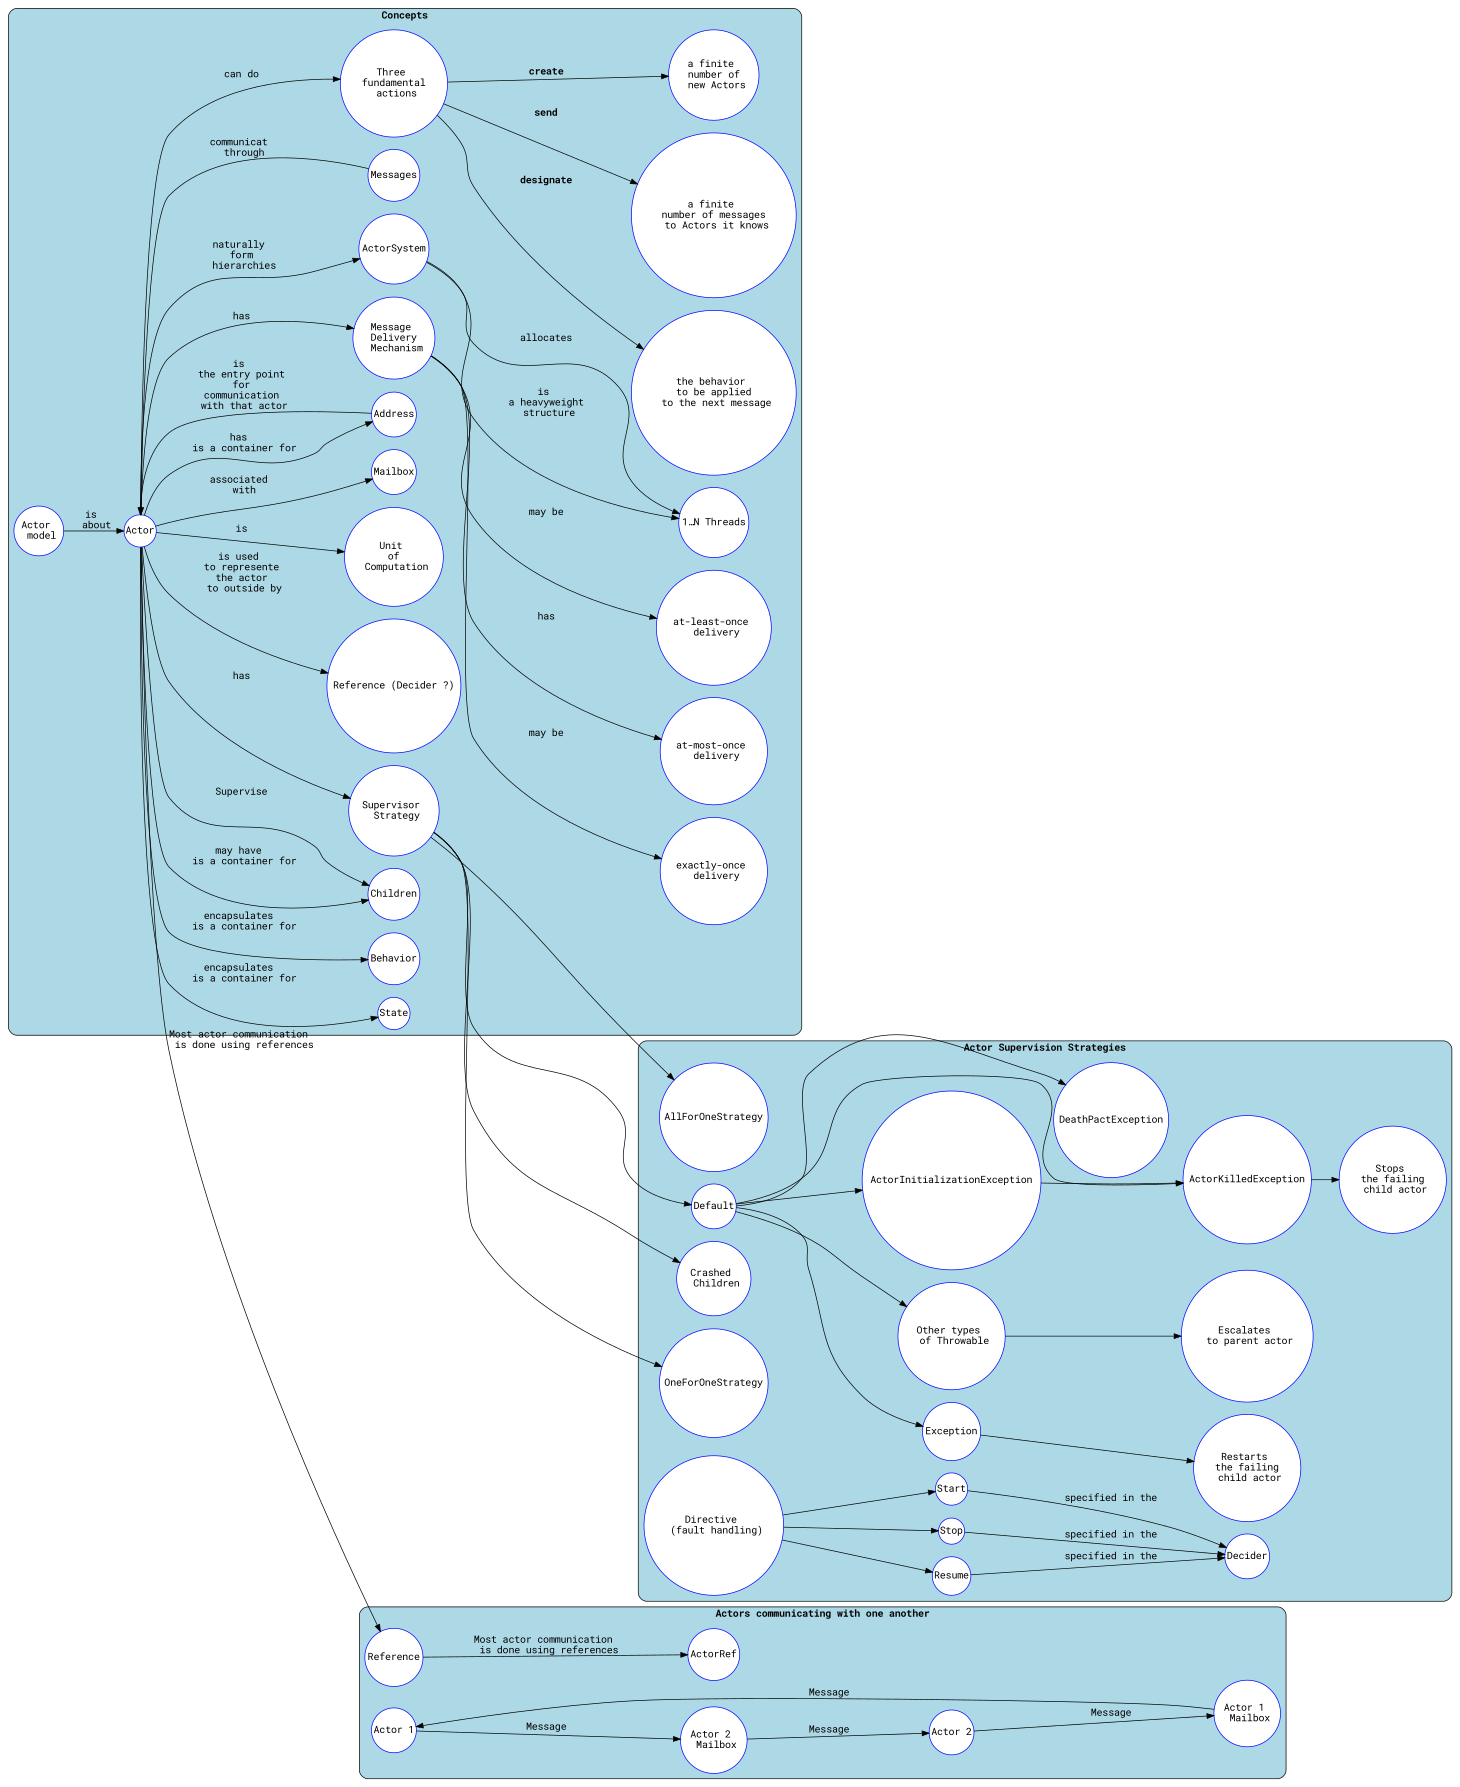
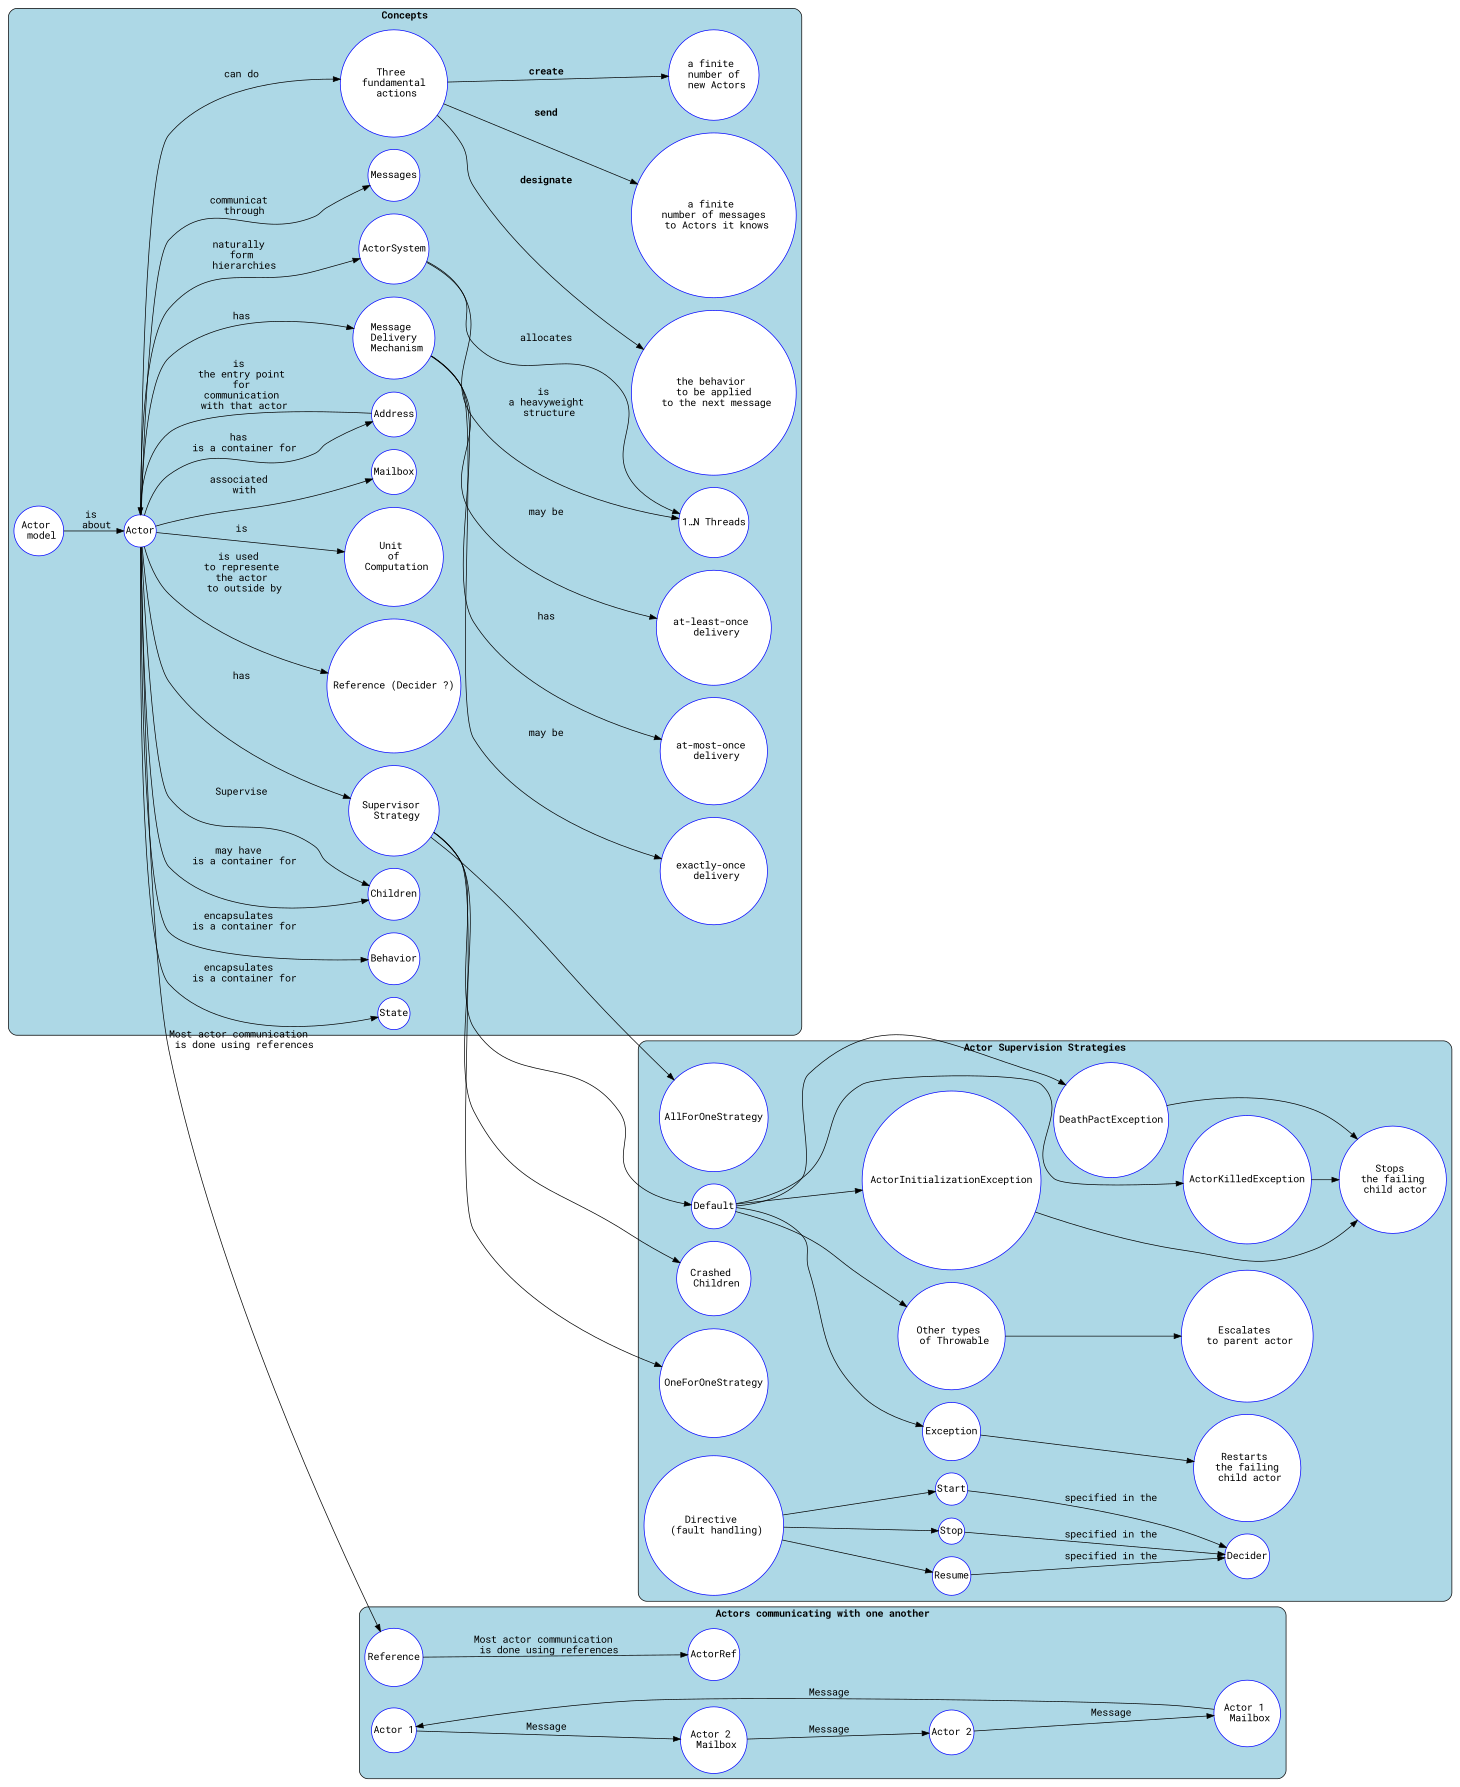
edge "Messages" -> "Actor": reversed
edge "DeathPactException" -> "Stops the failing child actor": added
edge "ActorInitializationException" -> "ActorKilledException": now "ActorInitializationException" -> "Stops the failing child actor"
